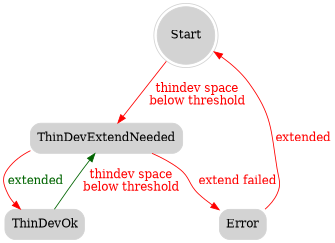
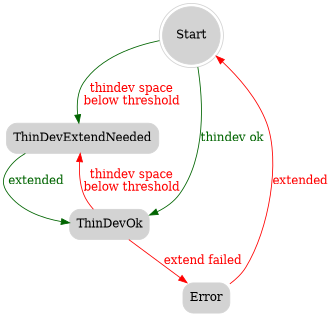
edge "Start" -> "ThinDevExtendNeeded": color red -> darkgreen
edge "Start" -> "ThinDevOk": added, label "thindev ok"
edge "ThinDevExtendNeeded" -> "ThinDevOk": color red -> darkgreen
edge "ThinDevExtendNeeded" -> "Error": now "ThinDevOk" -> "Error"
edge "ThinDevOk" -> "ThinDevExtendNeeded": color darkgreen -> red
